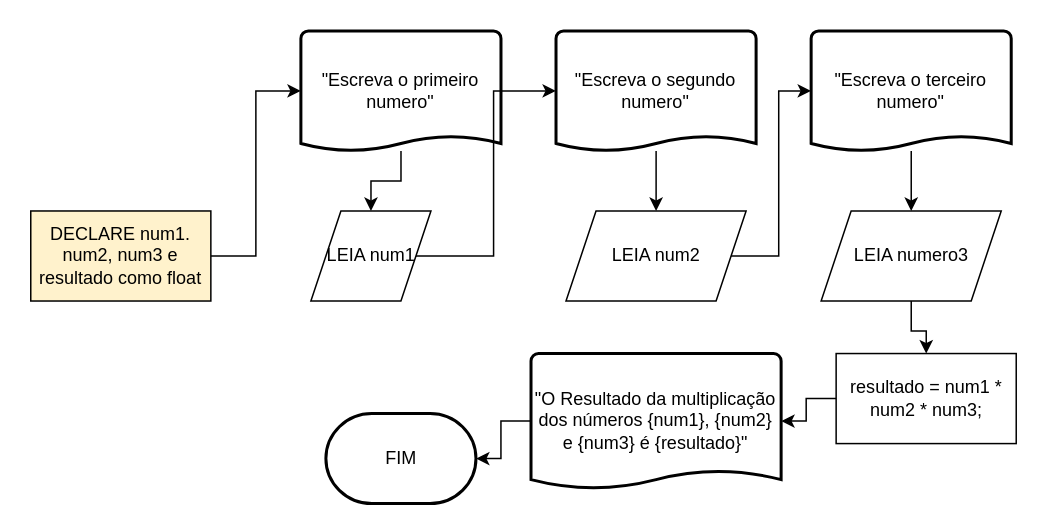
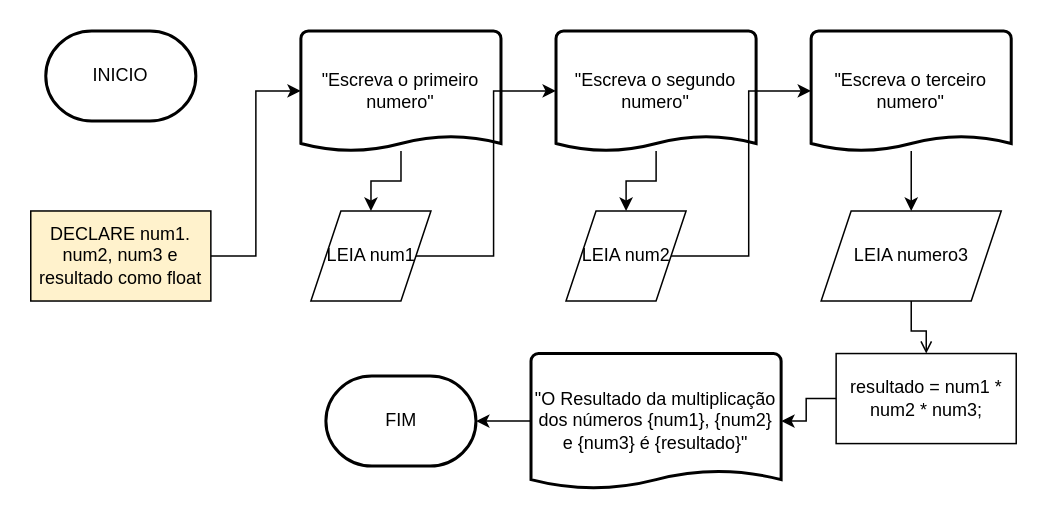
node "INICIO": added
node "LEIA num2": size 180x90 -> 120x90
edge "LEIA numero3" -> "resultado = num1 * num2 * num3;": arrowhead classic -> open
node "FIM": moved (401, 458) -> (401, 421)
